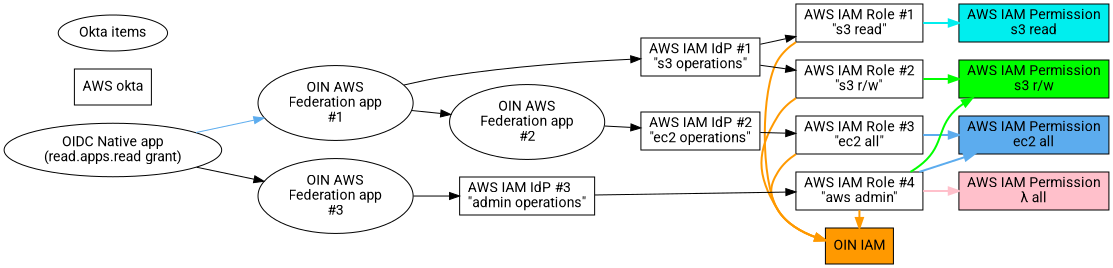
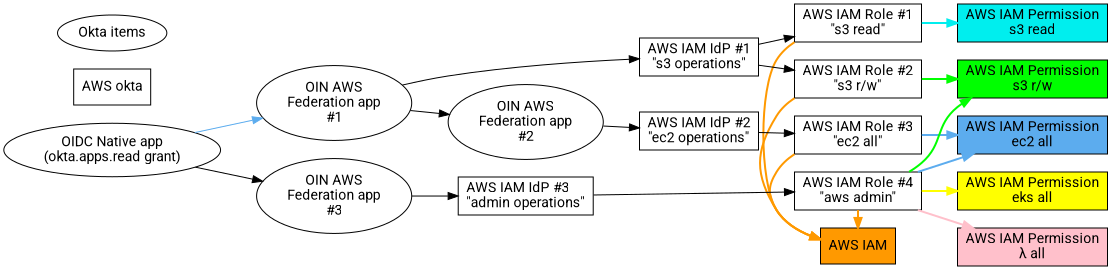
node "OIDC Native app (read.apps.read grant)": label "OIDC Native app (read.apps.read grant)" -> "OIDC Native app (okta.apps.read grant)"
node "AWS IAM Permission eks all": added
node "OIN IAM": label "OIN IAM" -> "AWS IAM"
